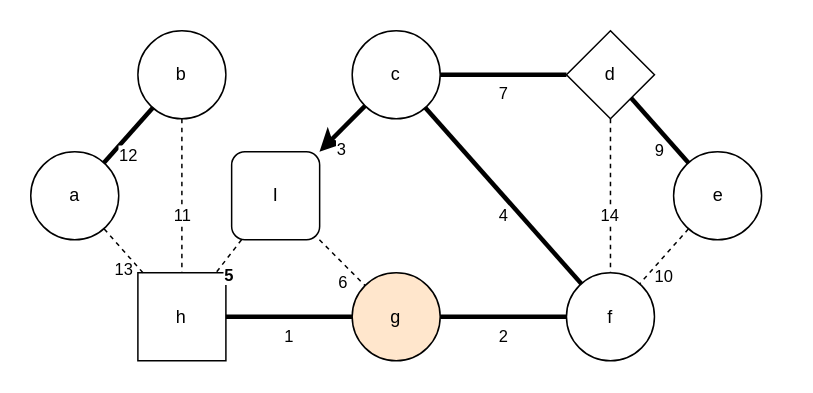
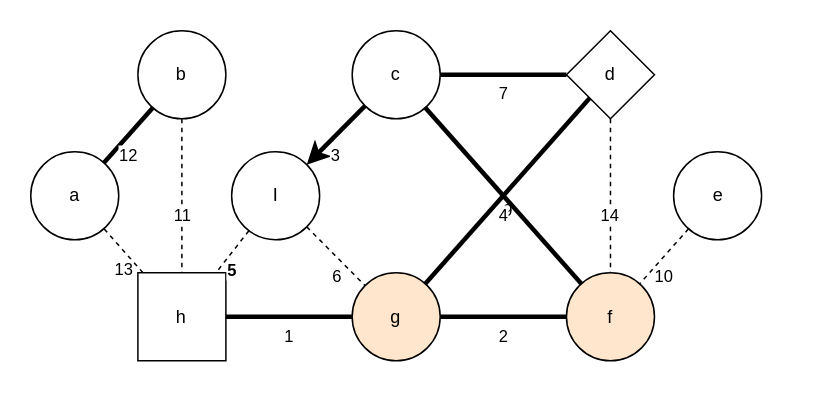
edge "d" -- "e": now "d" -- "g"
node "I": shape rounded rectangle -> ellipse
node "f": fillcolor #ffffff -> #ffe6cc
